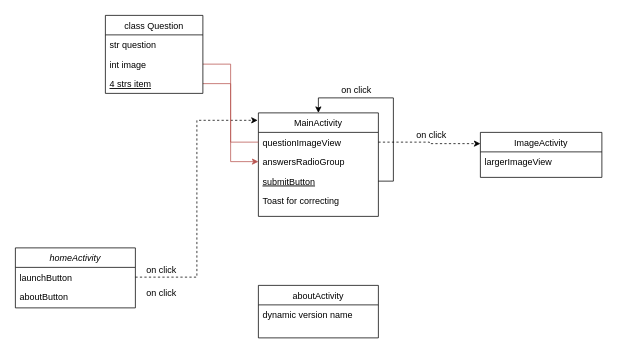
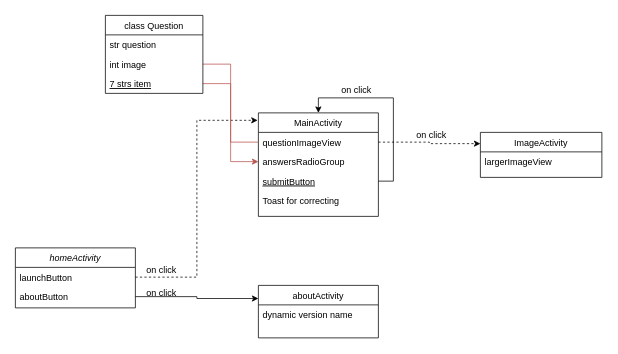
node "4 strs item": label "4 strs item" -> "7 strs item"
edge "aboutButton" -> "aboutActivity": added
